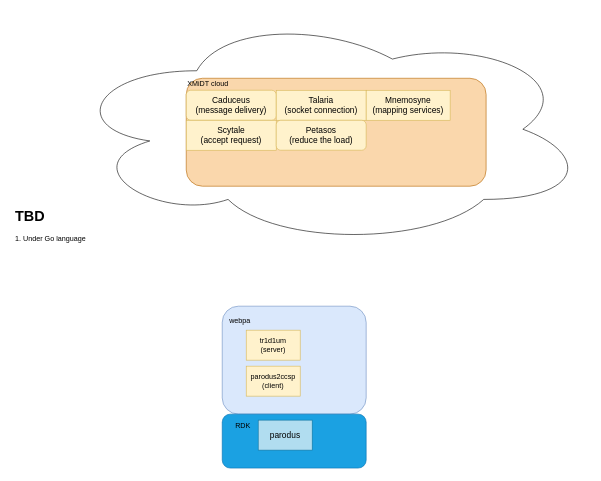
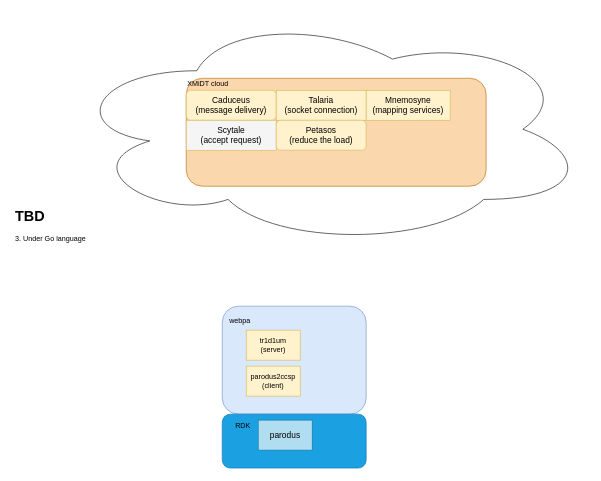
node "Scytale (accept request)": fillcolor #fff2cc -> #f5f5f5
node "TBD1. Under Go language": label "TBD1. Under Go language" -> "TBD3. Under Go language"
